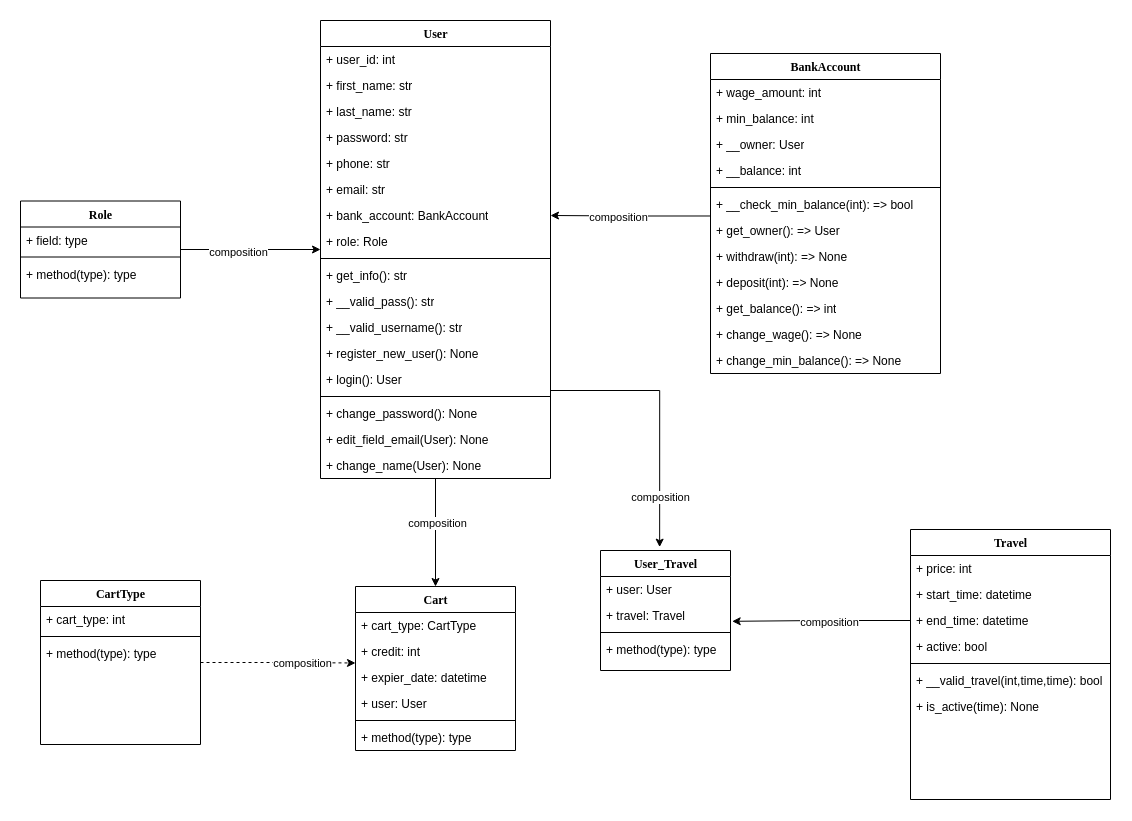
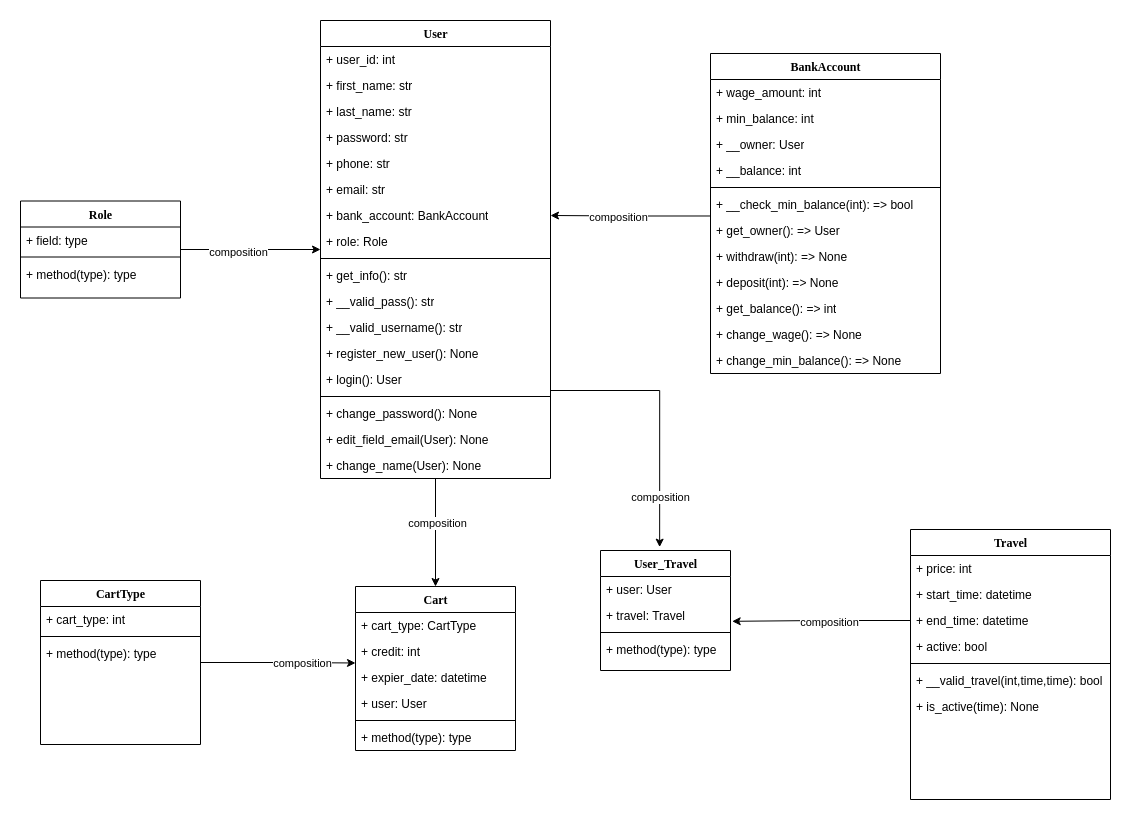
edge "CartType" -> "+ credit: int": style dashed -> solid
